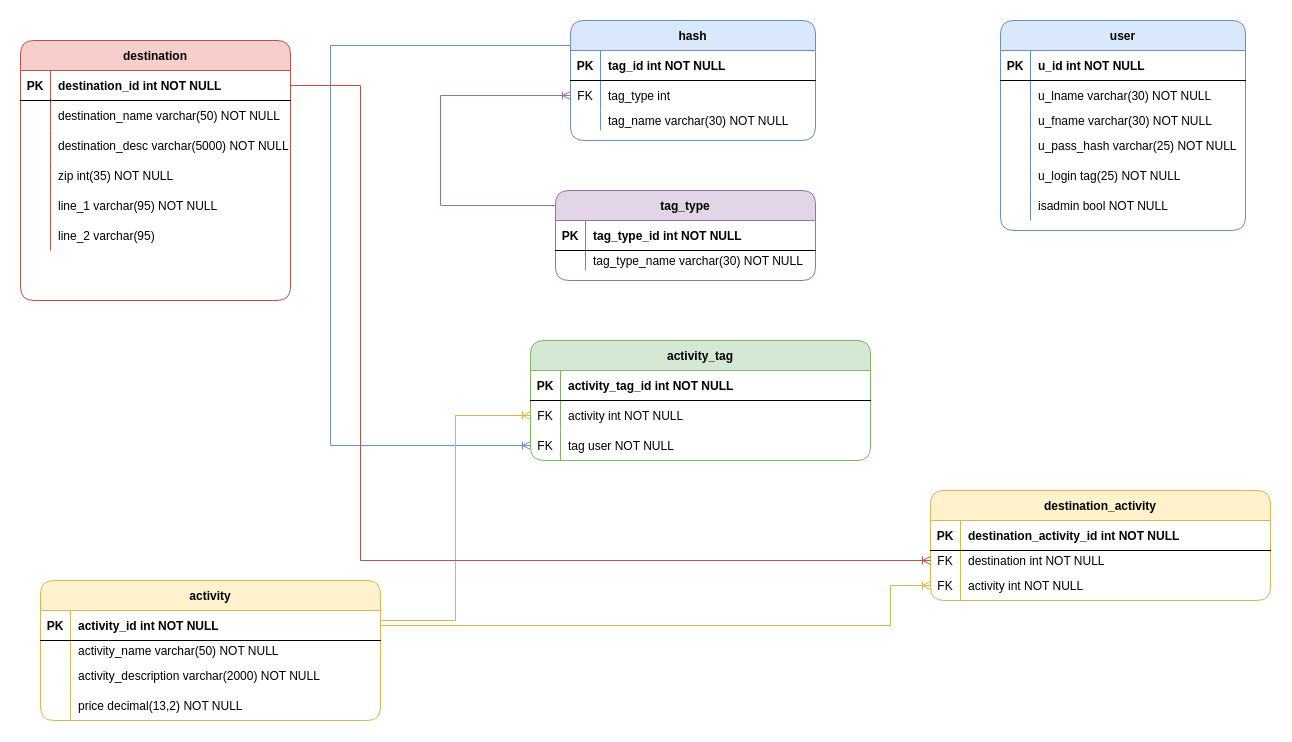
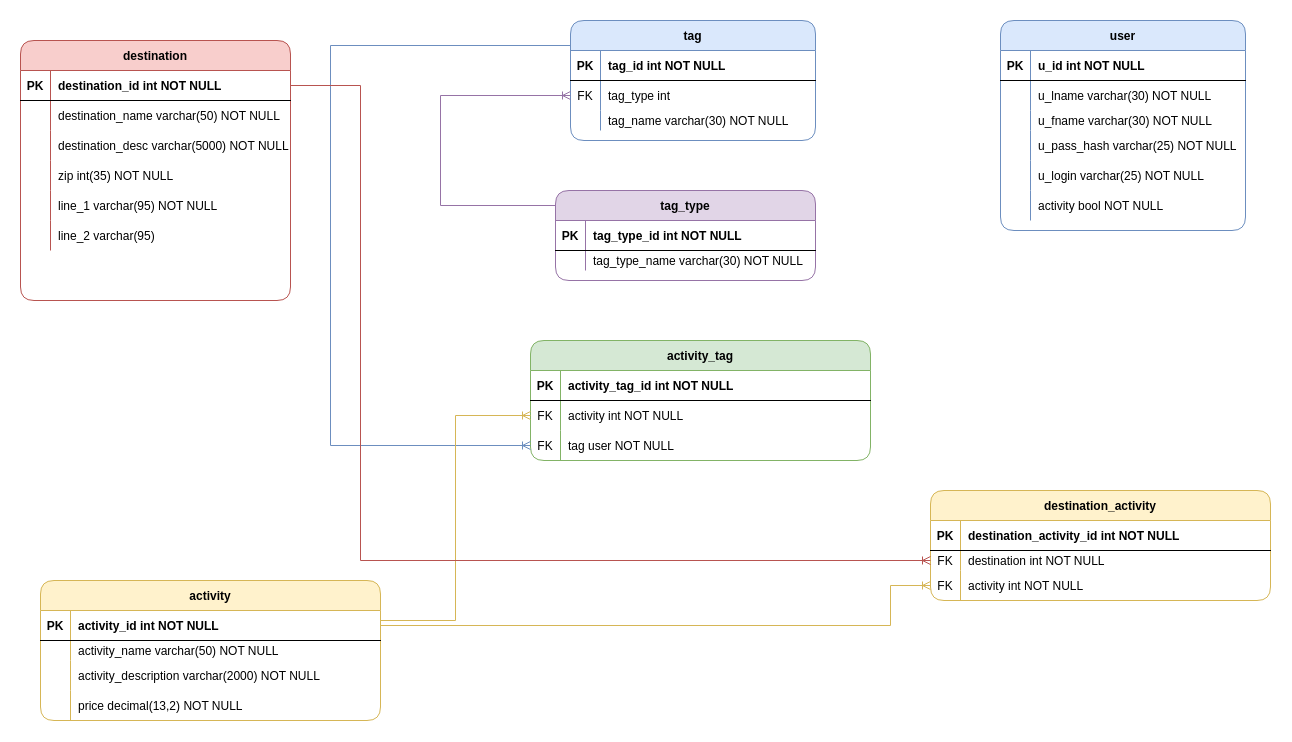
node "hash": label "hash" -> "tag"
node "u_login tag(25) NOT NULL": label "u_login tag(25) NOT NULL" -> "u_login varchar(25) NOT NULL"
node "isadmin bool NOT NULL": label "isadmin bool NOT NULL" -> "activity bool NOT NULL"
